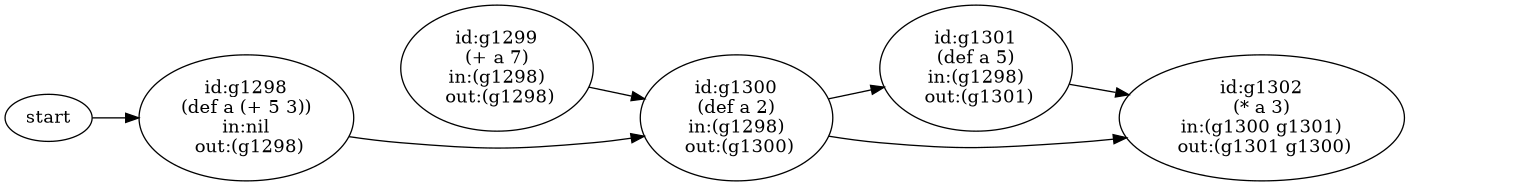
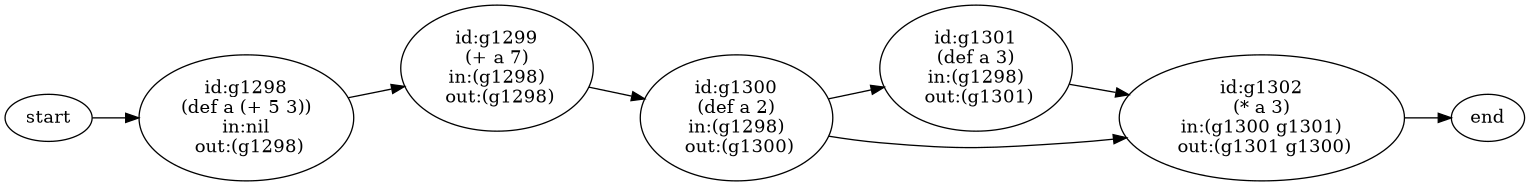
node "id:g1301 (def a 5) in:(g1298) out:(g1301)": label "id:g1301 (def a 5) in:(g1298) out:(g1301)" -> "id:g1301 (def a 3) in:(g1298) out:(g1301)"
node "end": added
edge "id:g1298 (def a (+ 5 3)) in:nil out:(g1298)" -> "id:g1300 (def a 2) in:(g1298) out:(g1300)": now "id:g1298 (def a (+ 5 3)) in:nil out:(g1298)" -> "id:g1299 (+ a 7) in:(g1298) out:(g1298)"
